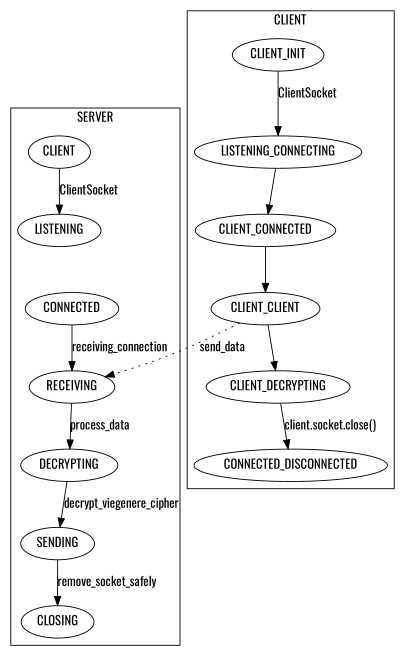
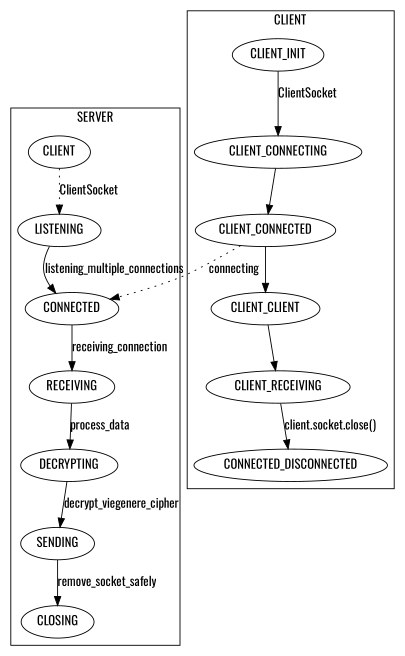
node "LISTENING_CONNECTING": label "LISTENING_CONNECTING" -> "CLIENT_CONNECTING"
edge "CLIENT" -> "LISTENING": style solid -> dotted
edge "LISTENING" -> "CONNECTED": added, label "listening_multiple_connections"
edge "CLIENT_CONNECTED" -> "CONNECTED": added, label "connecting"
edge "CLIENT_CLIENT" -> "RECEIVING": removed, label "send_data"
node "CLIENT_DECRYPTING": label "CLIENT_DECRYPTING" -> "CLIENT_RECEIVING"
